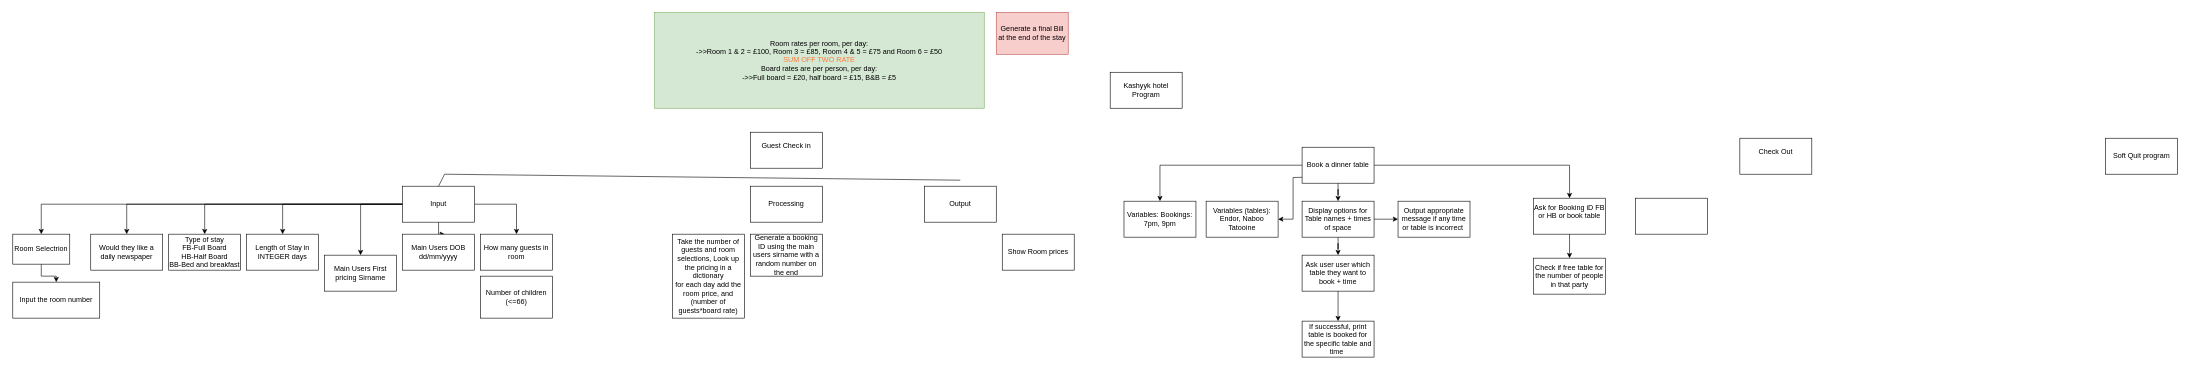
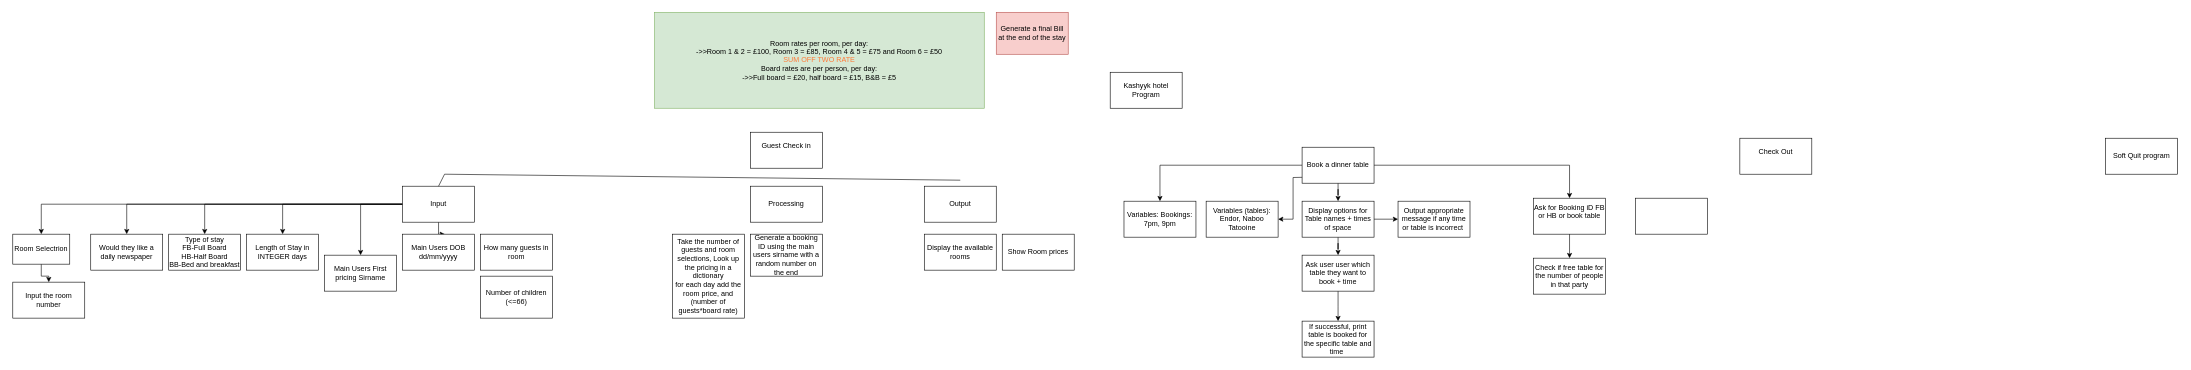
edge "Input" -> "How many guests in room": removed
node "Display the available rooms": added
node "Input the room number": size 87x36 -> 72x36
